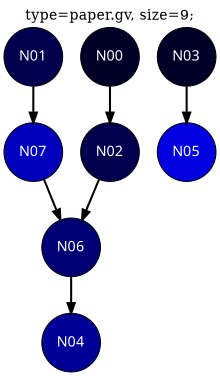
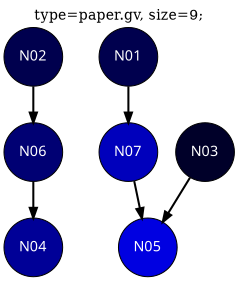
node "N00": removed
edge "N07" -> "N06": now "N07" -> "N05"
